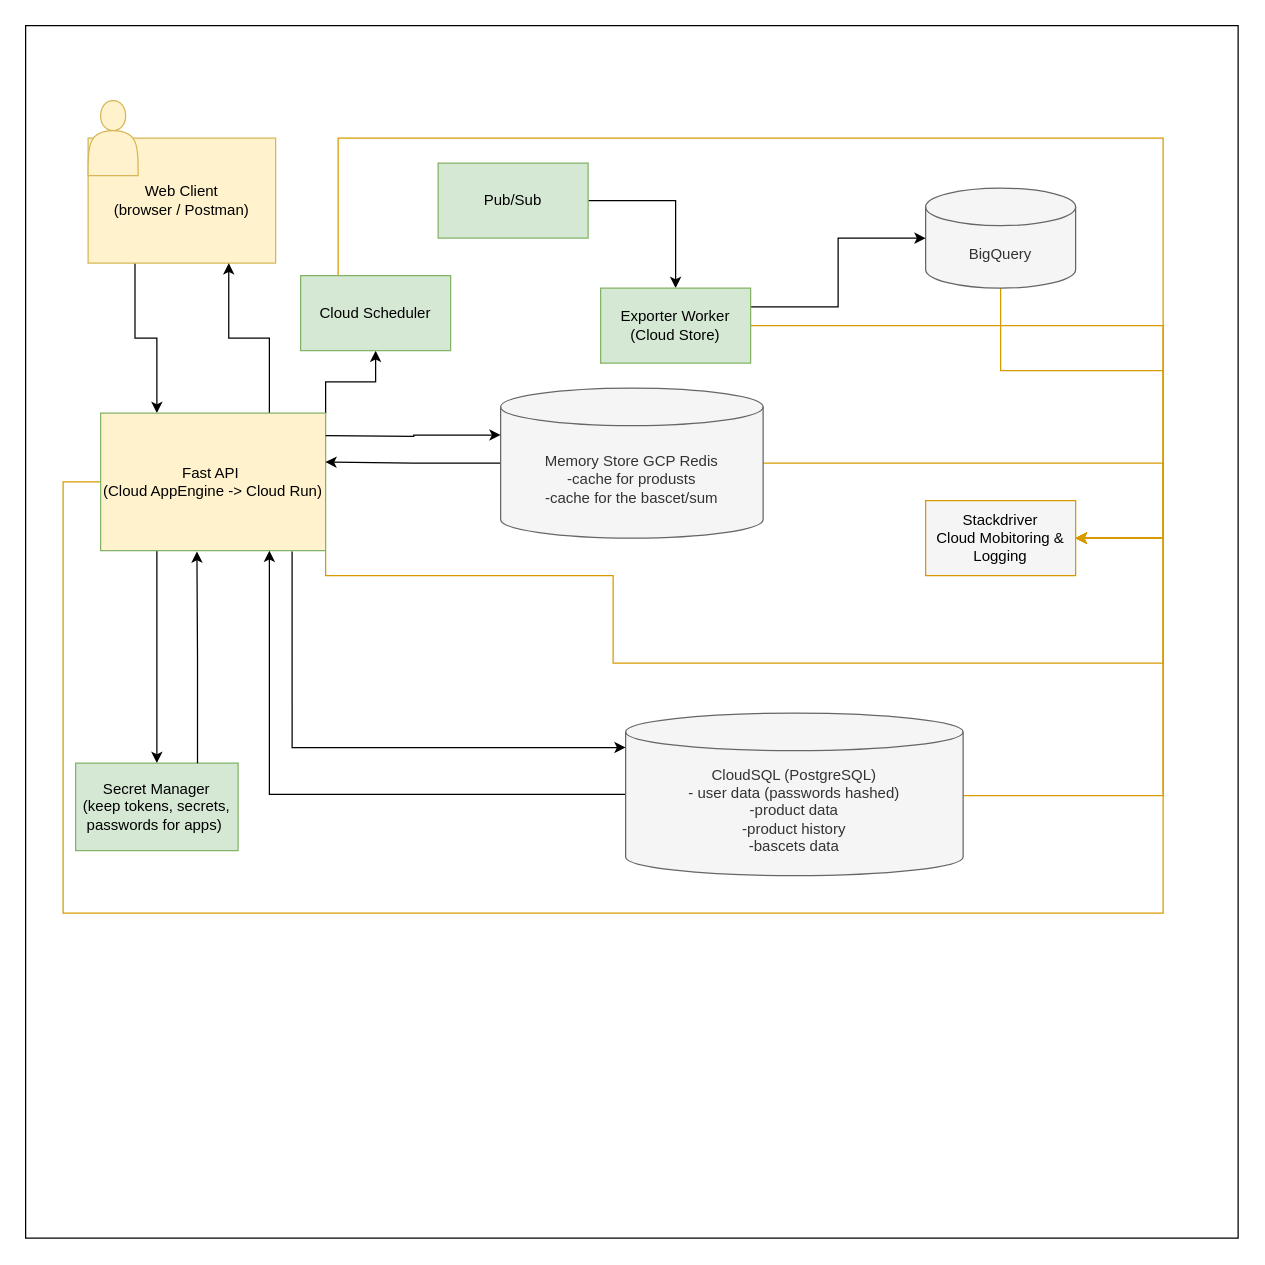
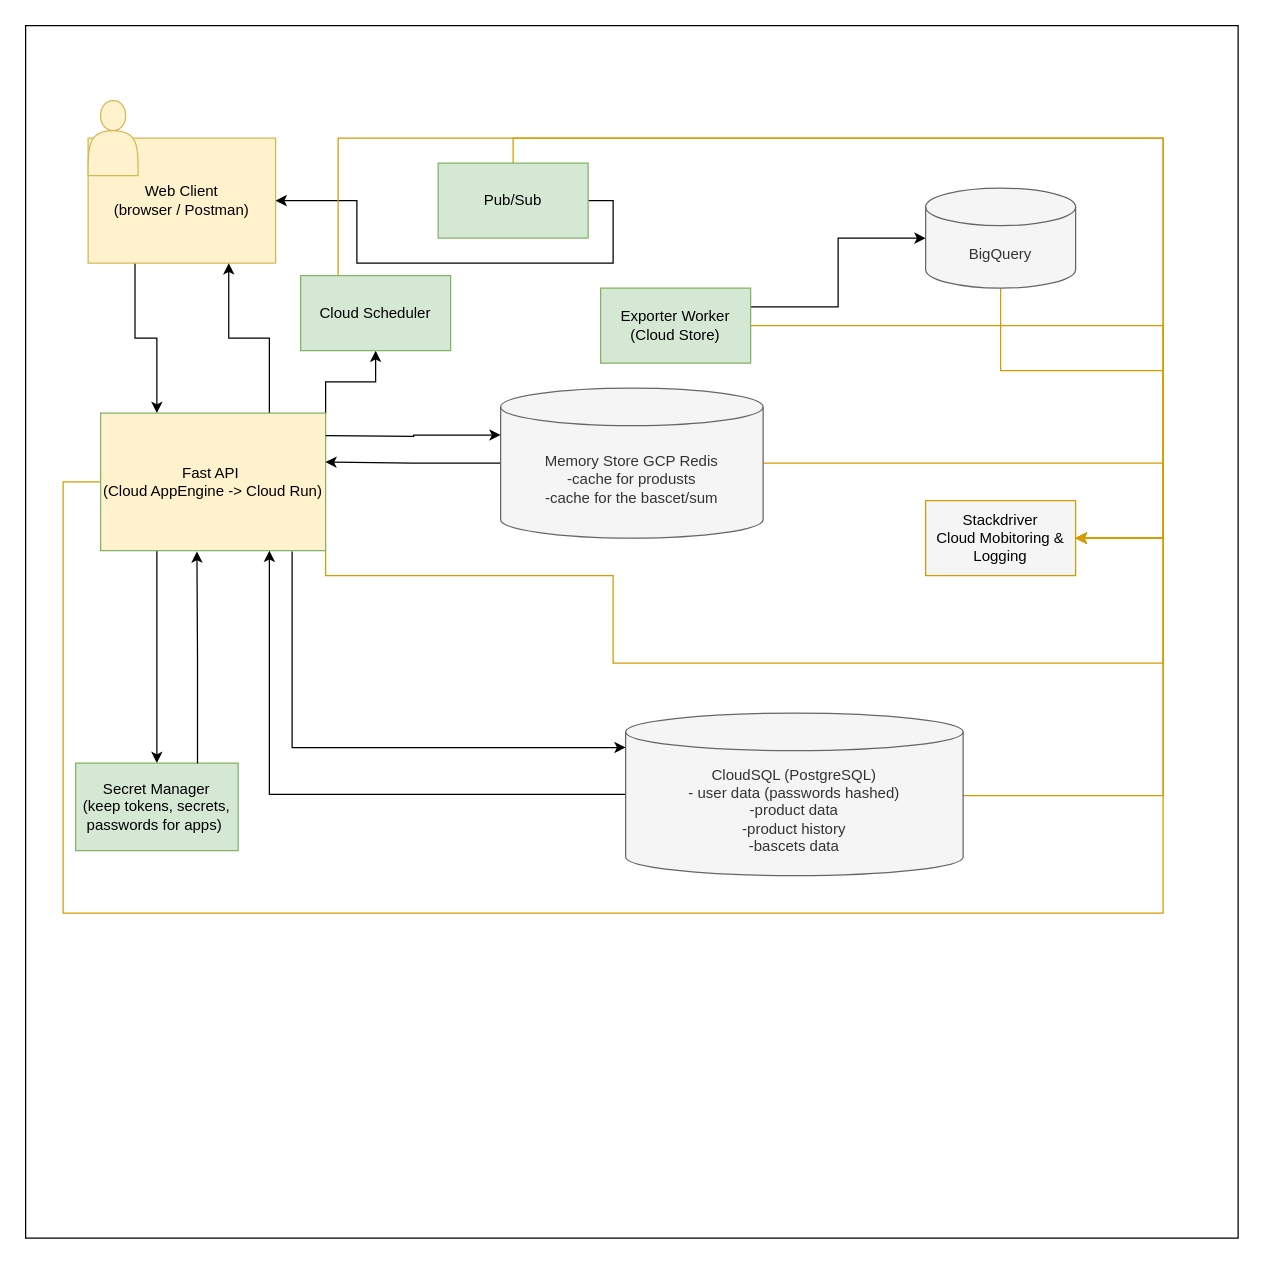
edge "Pub/Sub" -> "Stackdriver Cloud Mobitoring & Logging": added
edge "Pub/Sub" -> "Exporter Worker (Cloud Store)": now "Pub/Sub" -> "Web Client (browser / Postman)"
